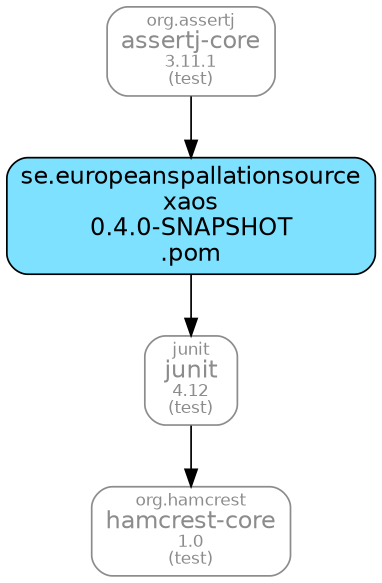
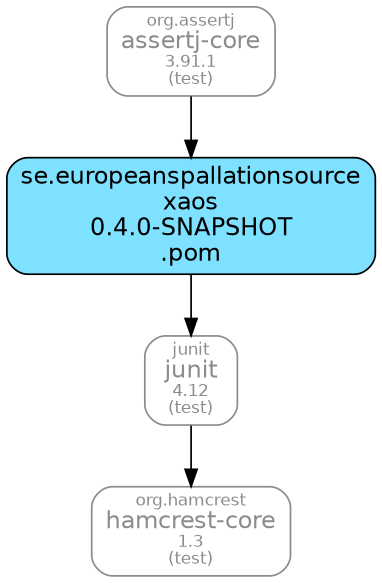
node "org.assertj": text "3.11.1" -> "3.91.1"
node "org.hamcrest": text "1.0" -> "1.3"
